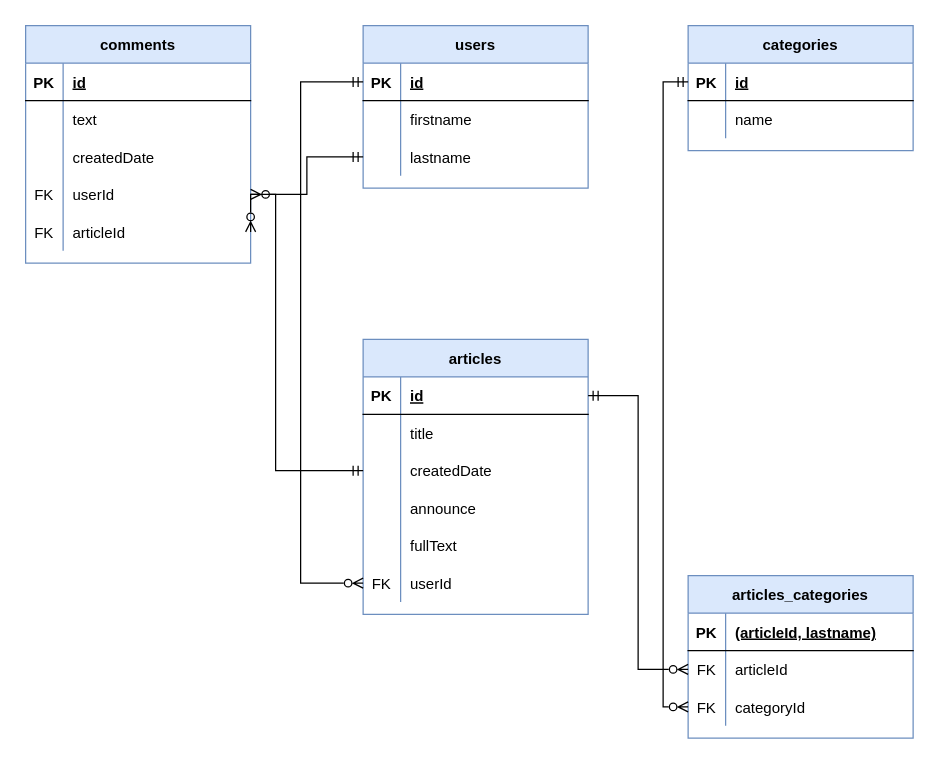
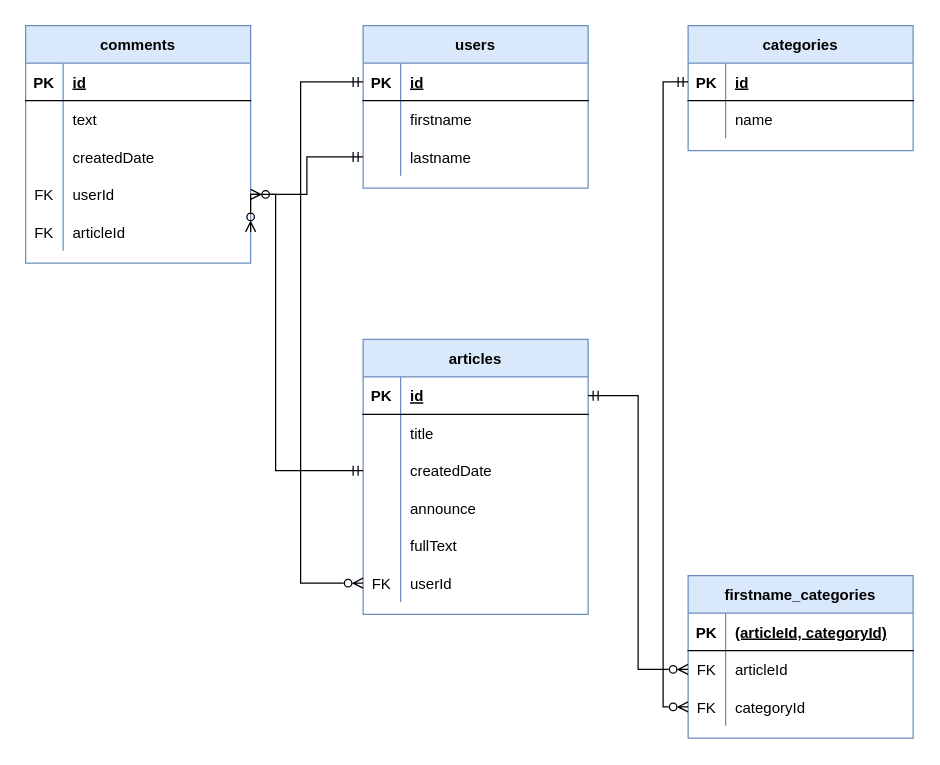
node "articles_categories": label "articles_categories" -> "firstname_categories"
node "(articleId, lastname)": label "(articleId, lastname)" -> "(articleId, categoryId)"
